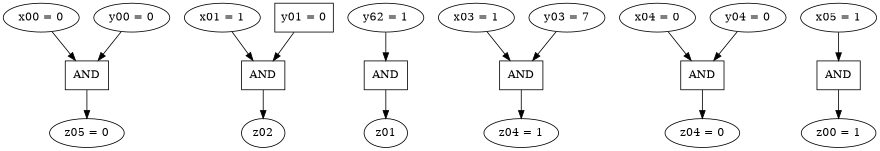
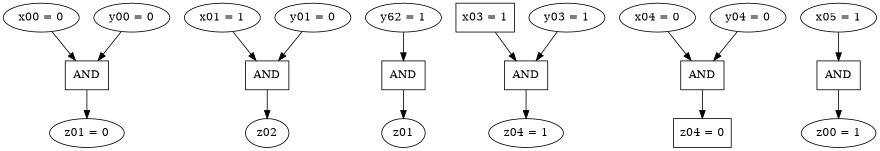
node "y01 = 0": shape box -> ellipse
node "x03 = 1": shape ellipse -> box
node "y03 = 7": label "y03 = 7" -> "y03 = 1"
node "z05 = 0": label "z05 = 0" -> "z01 = 0"
node "z04 = 0": shape ellipse -> box
